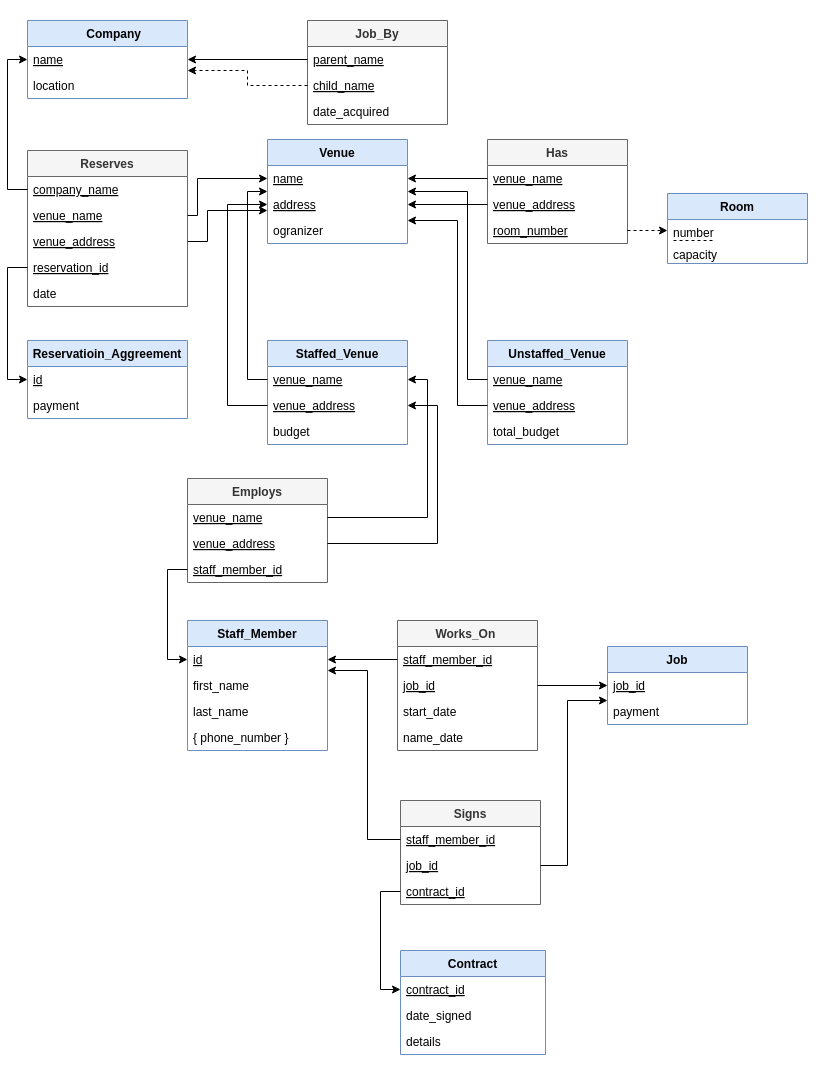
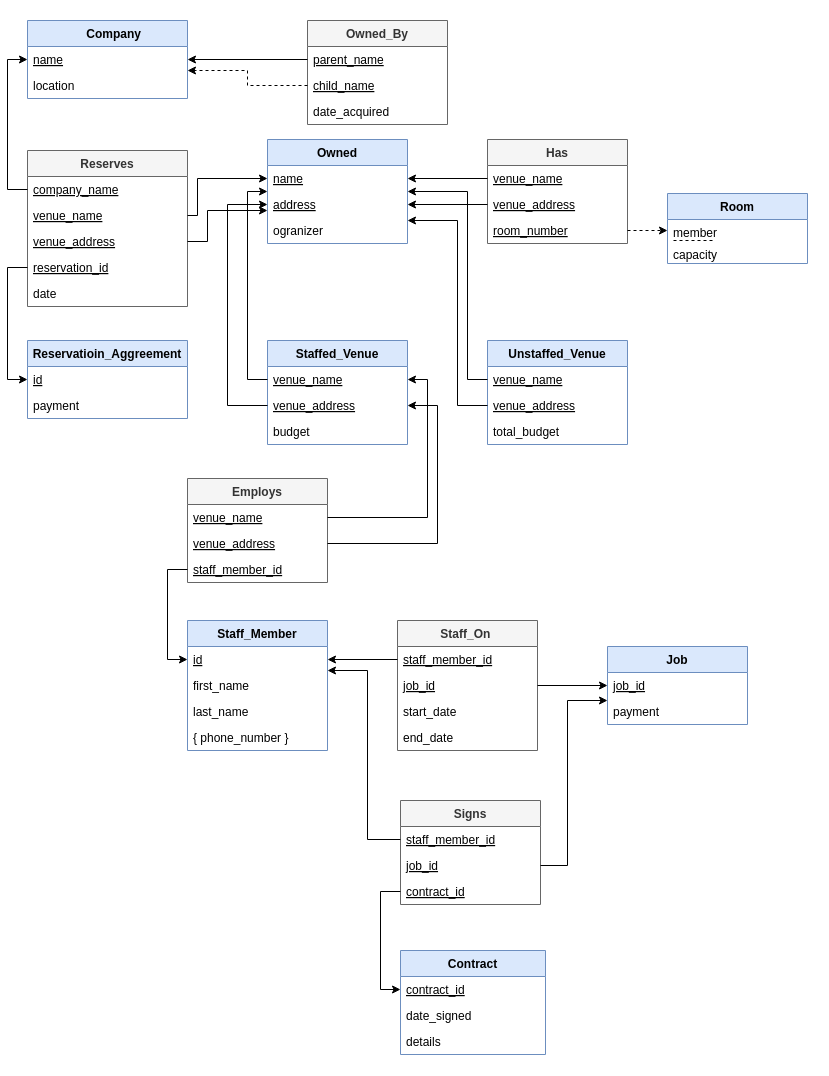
node "Job_By": label "Job_By" -> "Owned_By"
node "Venue": label "Venue" -> "Owned"
node "number": label "number" -> "member"
node "Works_On": label "Works_On" -> "Staff_On"
node "name_date": label "name_date" -> "end_date"
